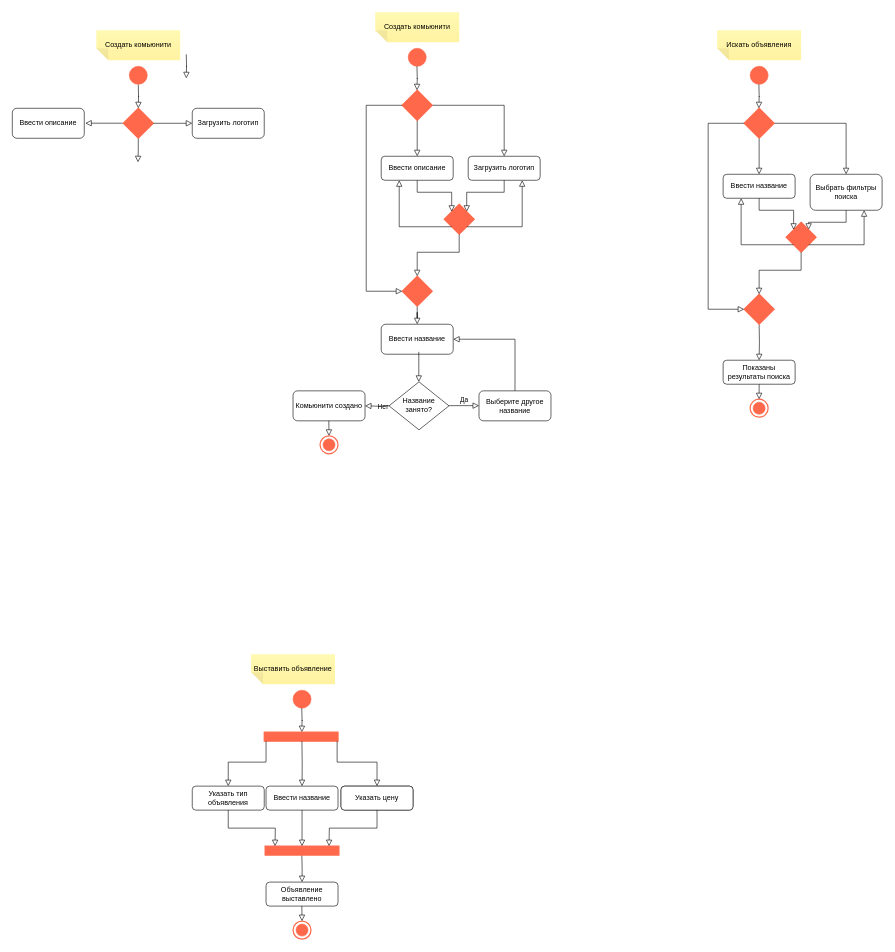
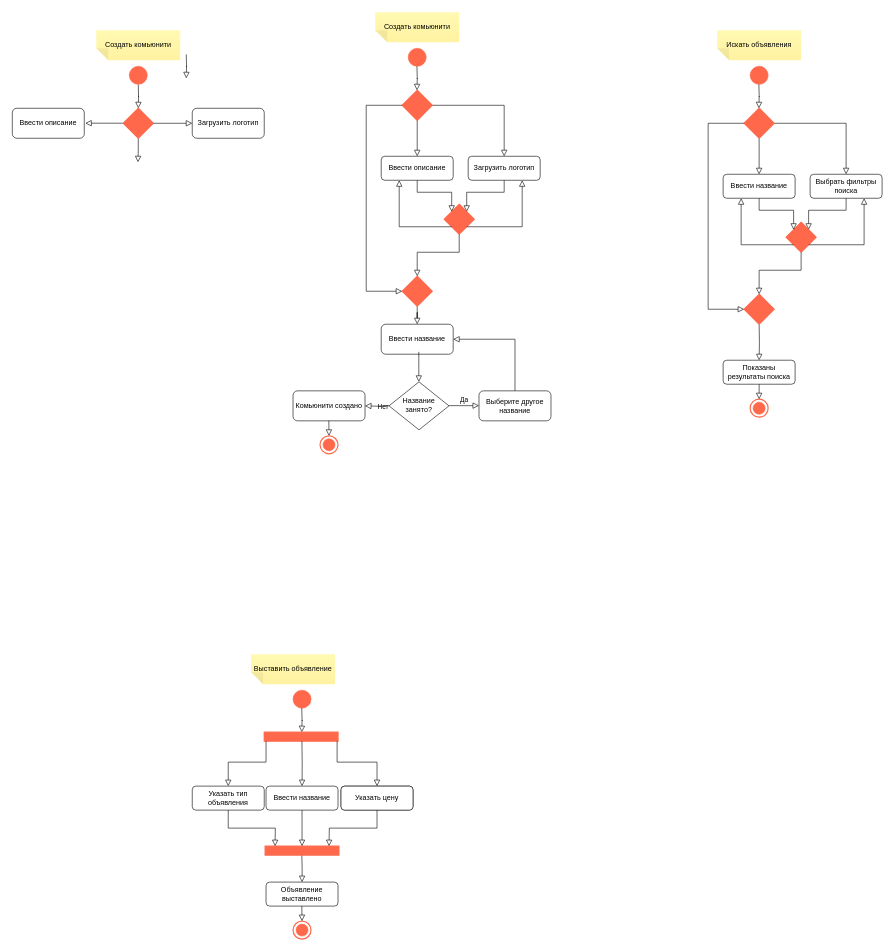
node "Выбрать фильтры поиска": size 72x36 -> 72x24
